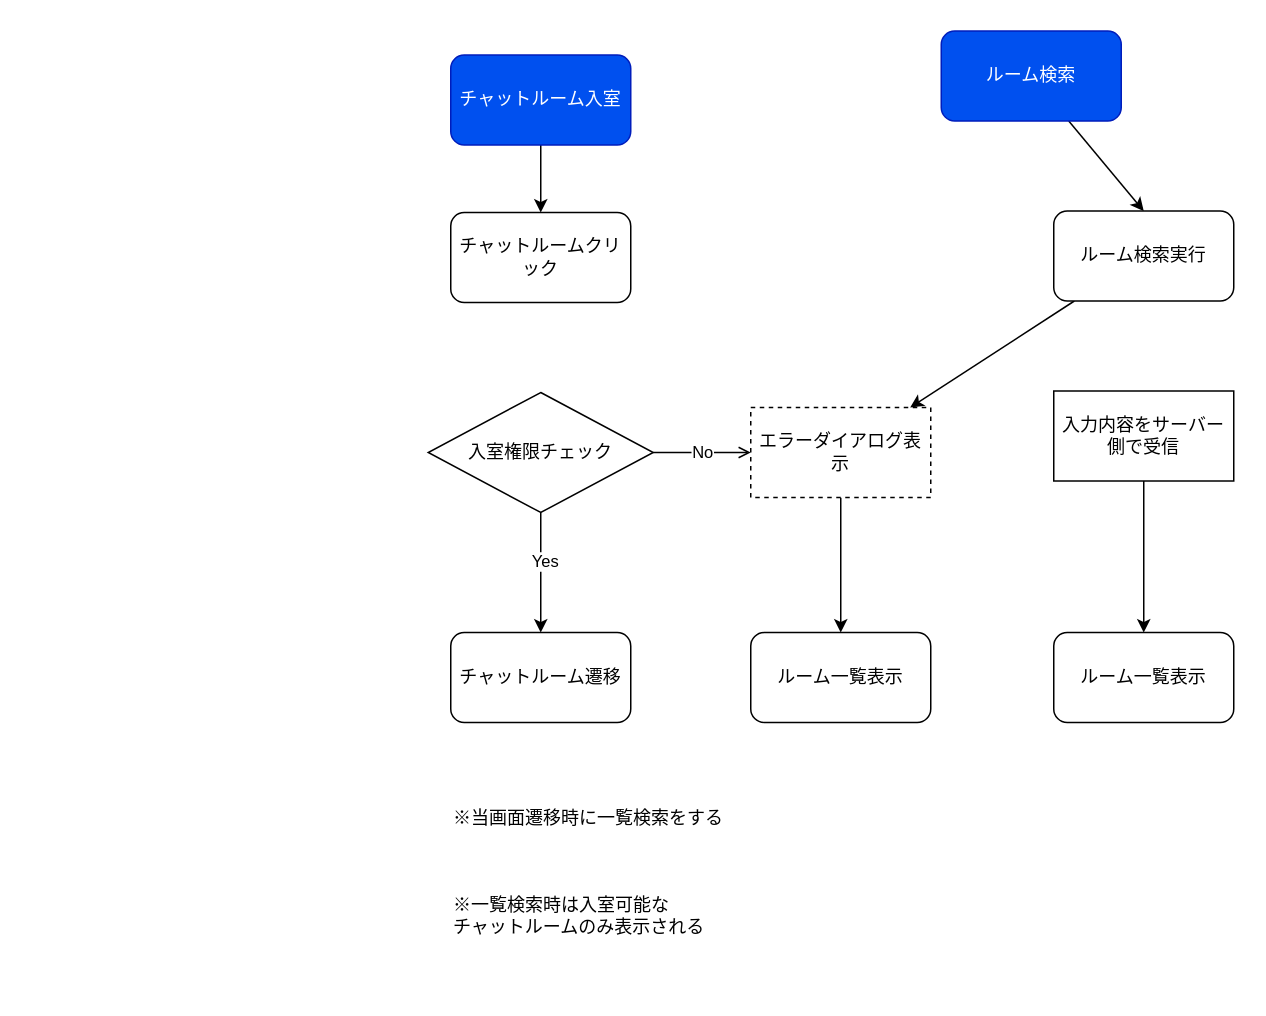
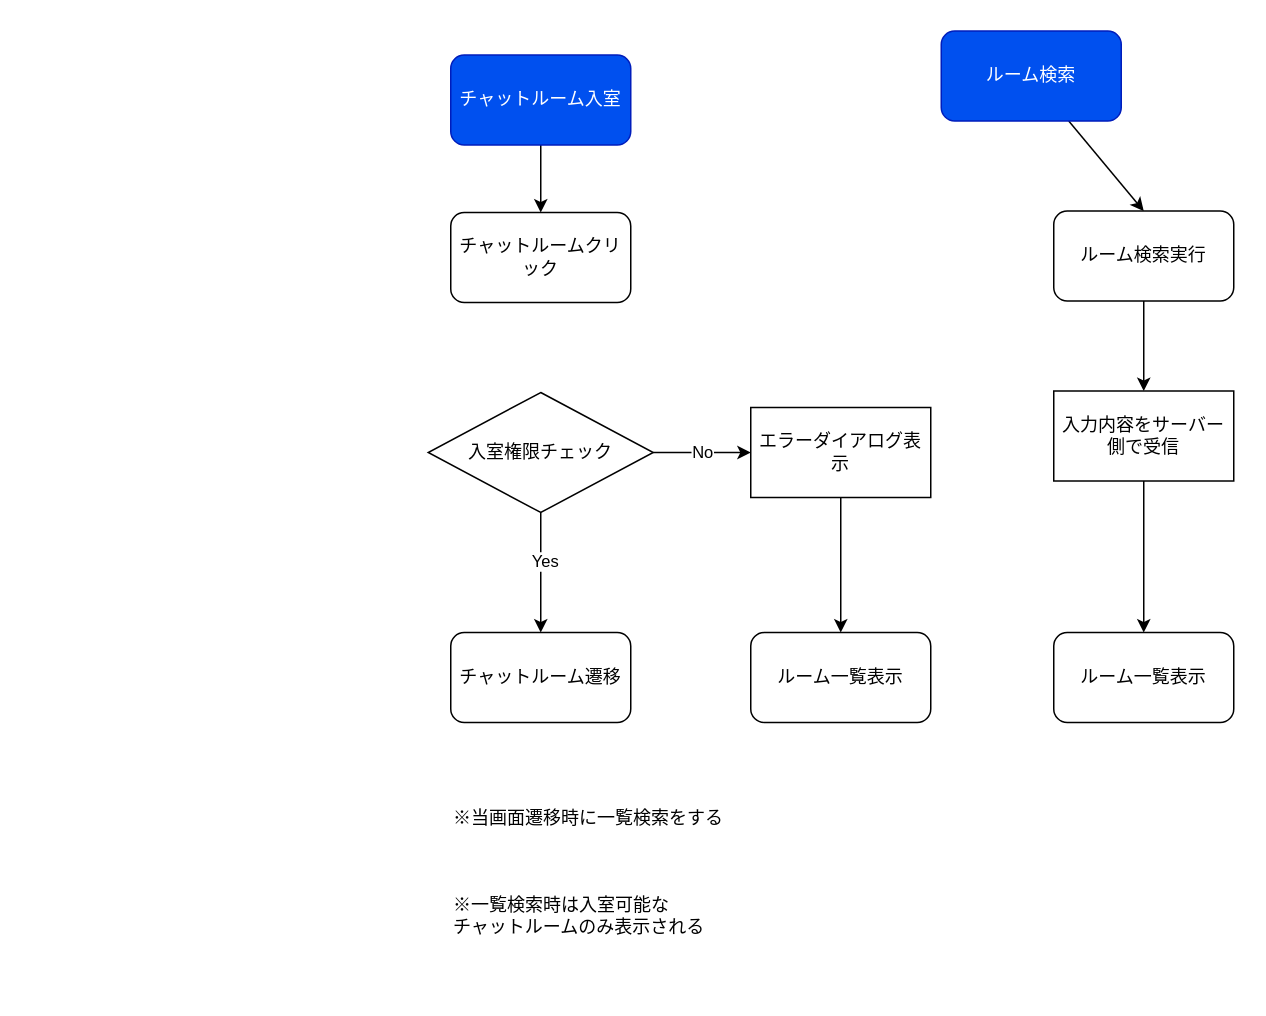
edge "ルーム検索実行" -> "エラーダイアログ表示": now "ルーム検索実行" -> "入力内容をサーバー側で受信"
edge "入室権限チェック" -> "エラーダイアログ表示": arrowhead open -> classic
node "エラーダイアログ表示": style dashed -> solid
